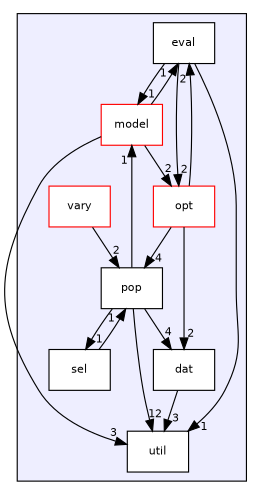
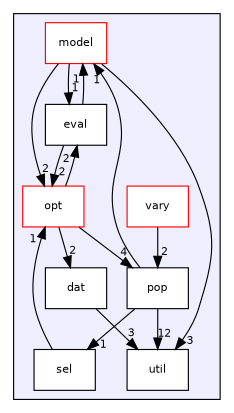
edge "eval" -> "util": removed
edge "pop" -> "dat": removed
edge "sel" -> "pop": now "sel" -> "opt"
